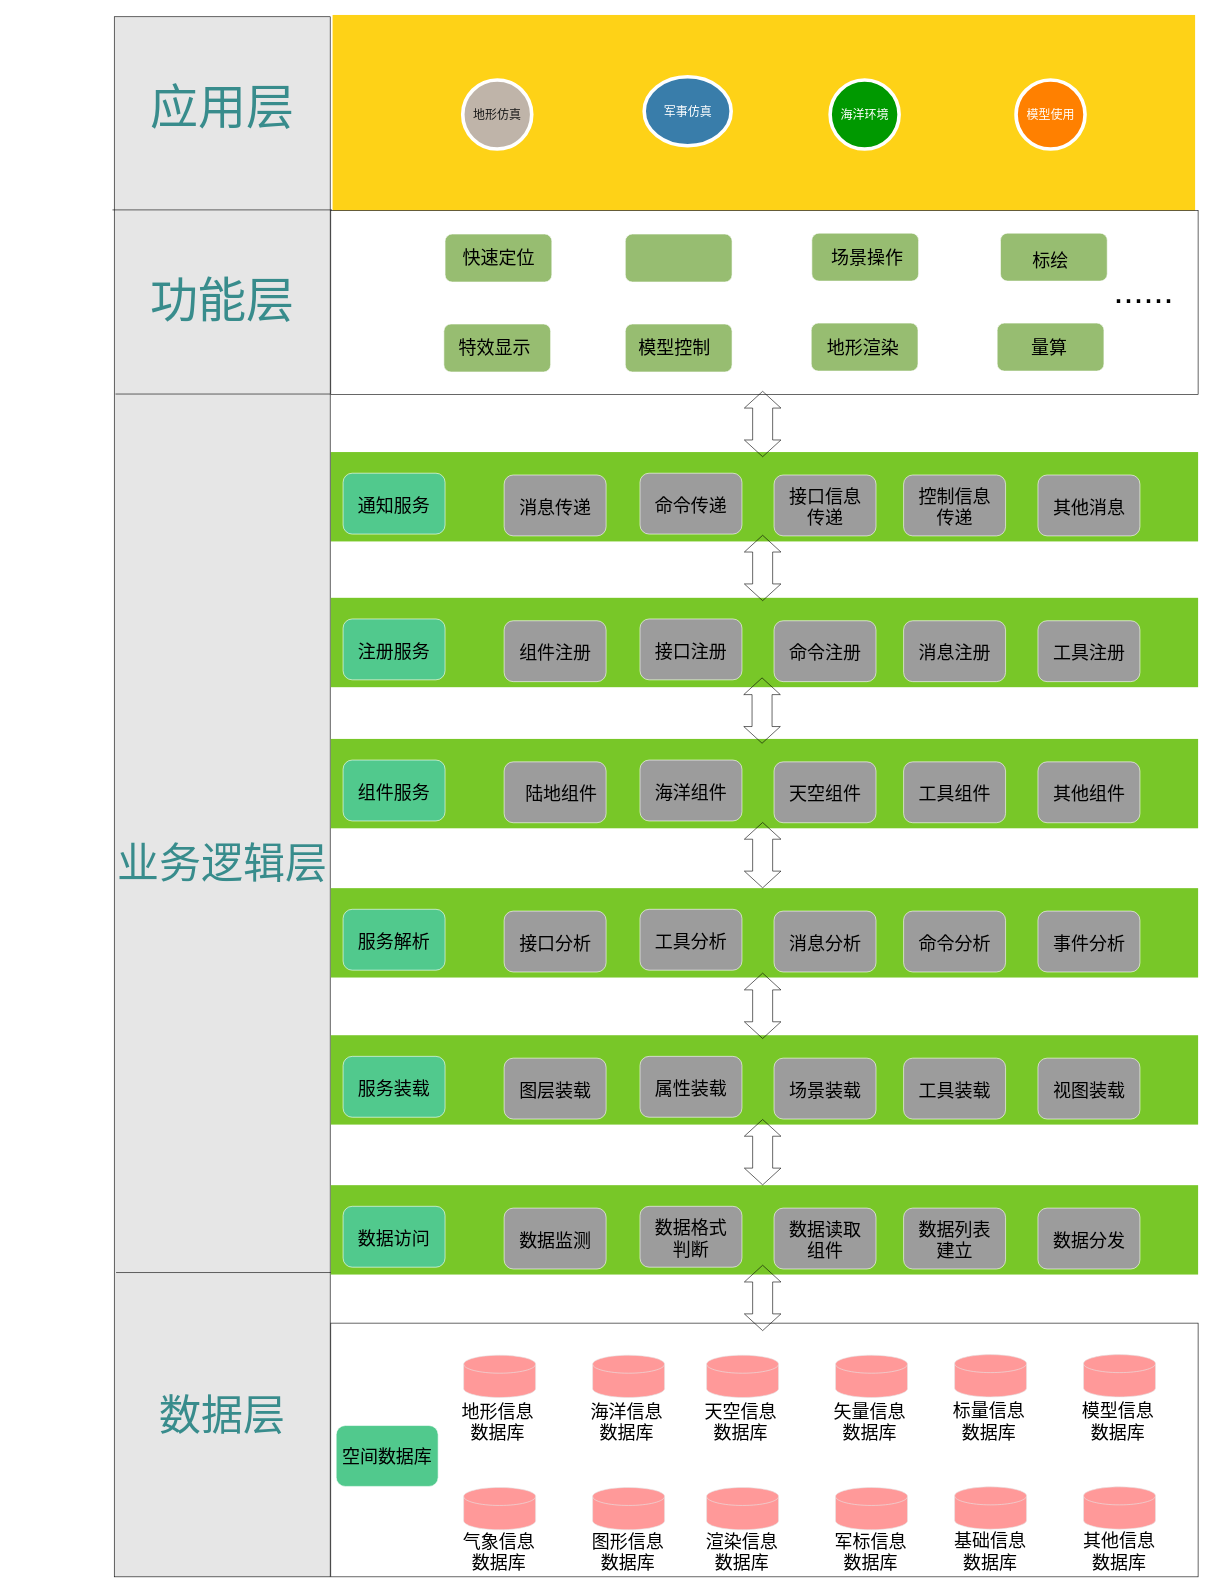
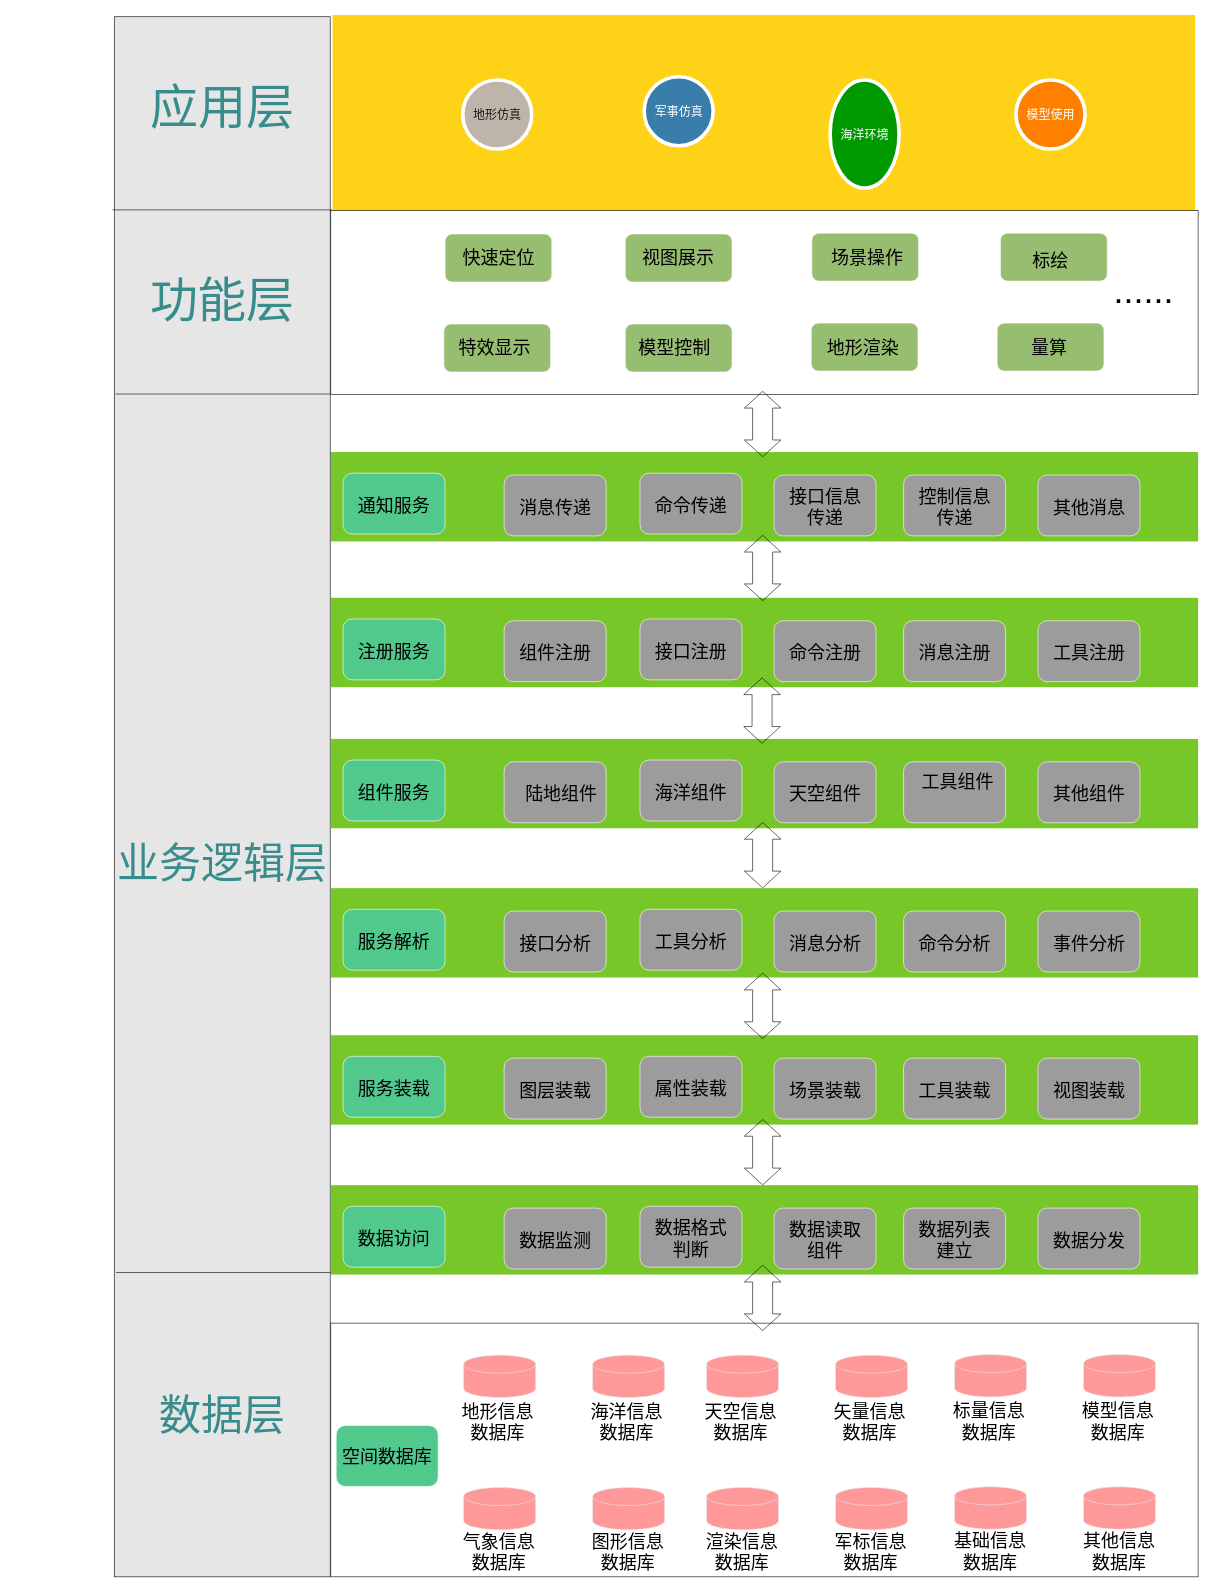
node "军事仿真": size 87x69 -> 69x69
node "海洋环境": size 69x69 -> 69x108
node "视图展示": added
node "工具组件": moved (955, 794) -> (958, 782)
